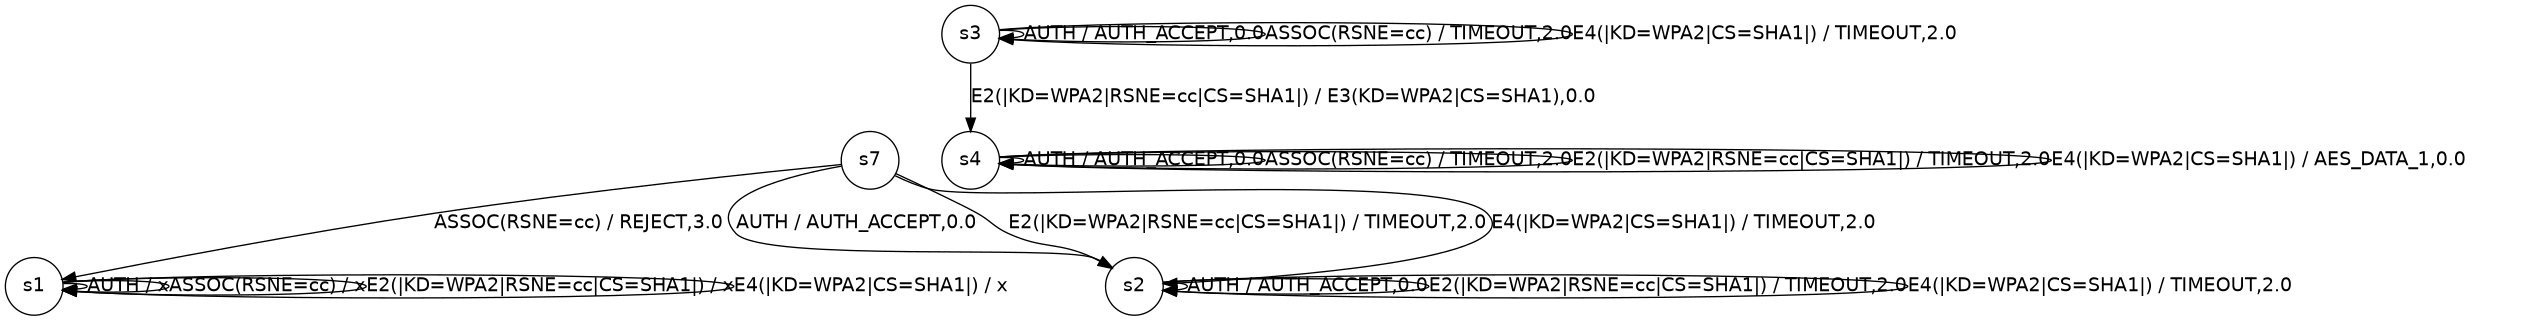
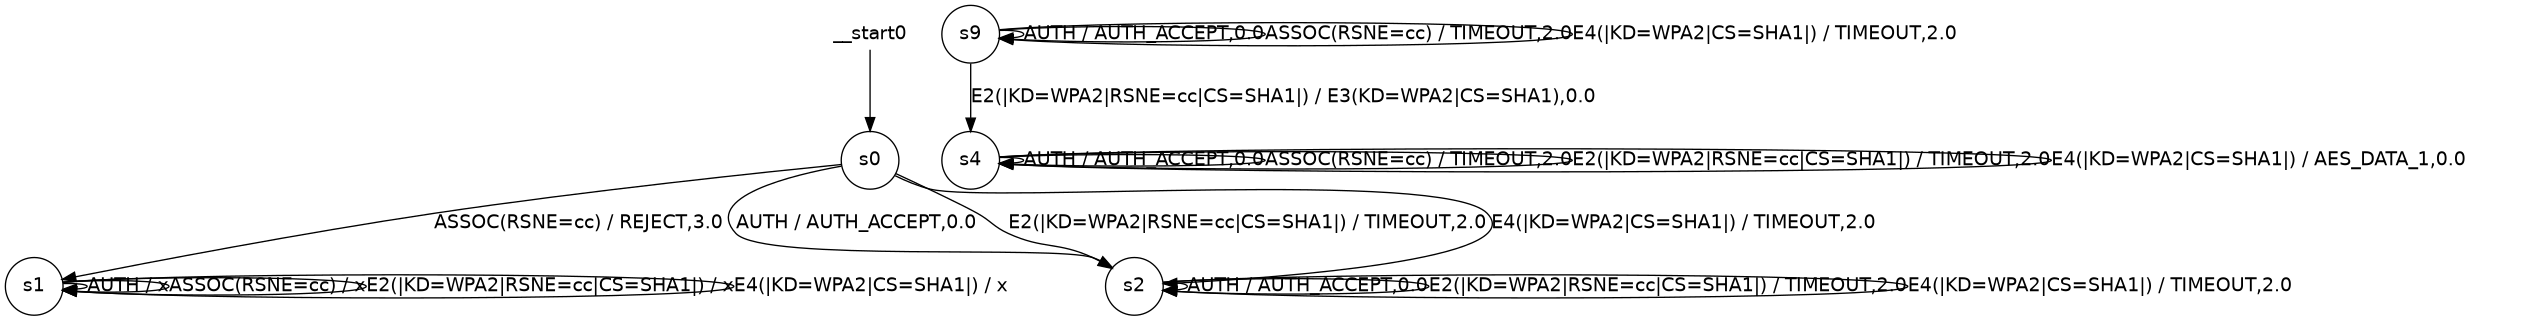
node "__start0": added
node "s3": label "s3" -> "s9"
node "s7": label "s7" -> "s0"
